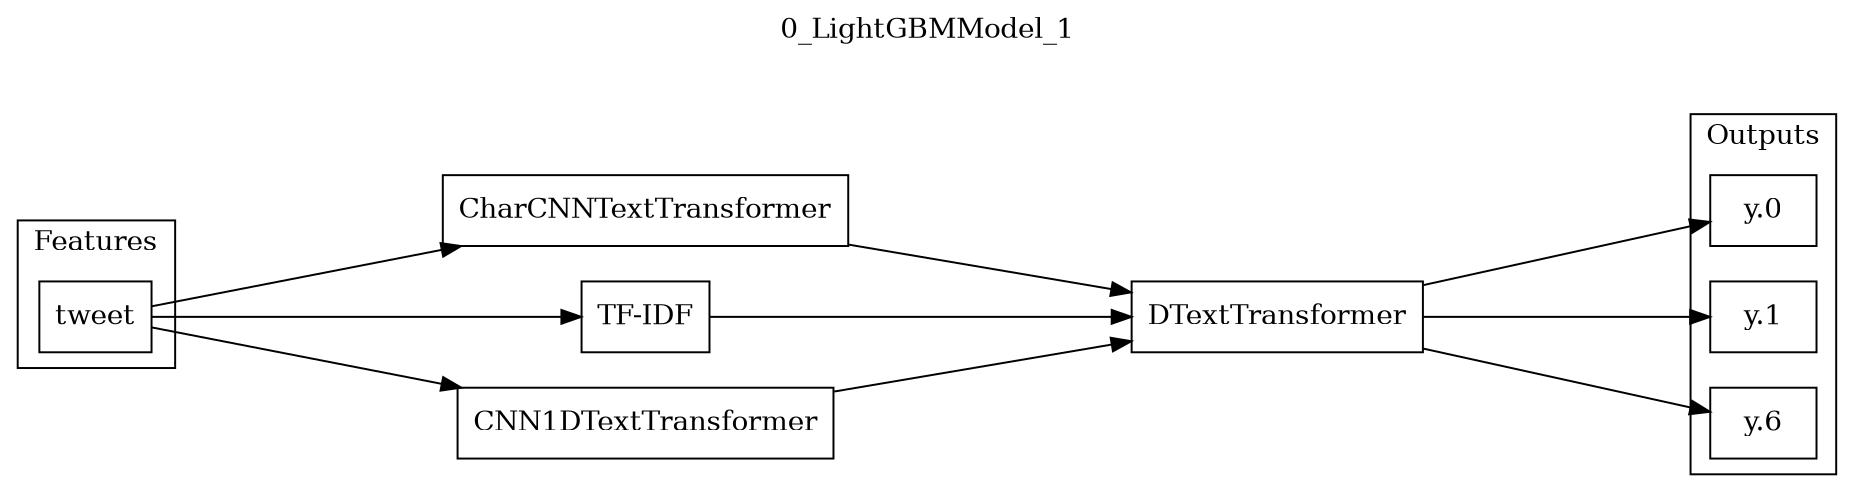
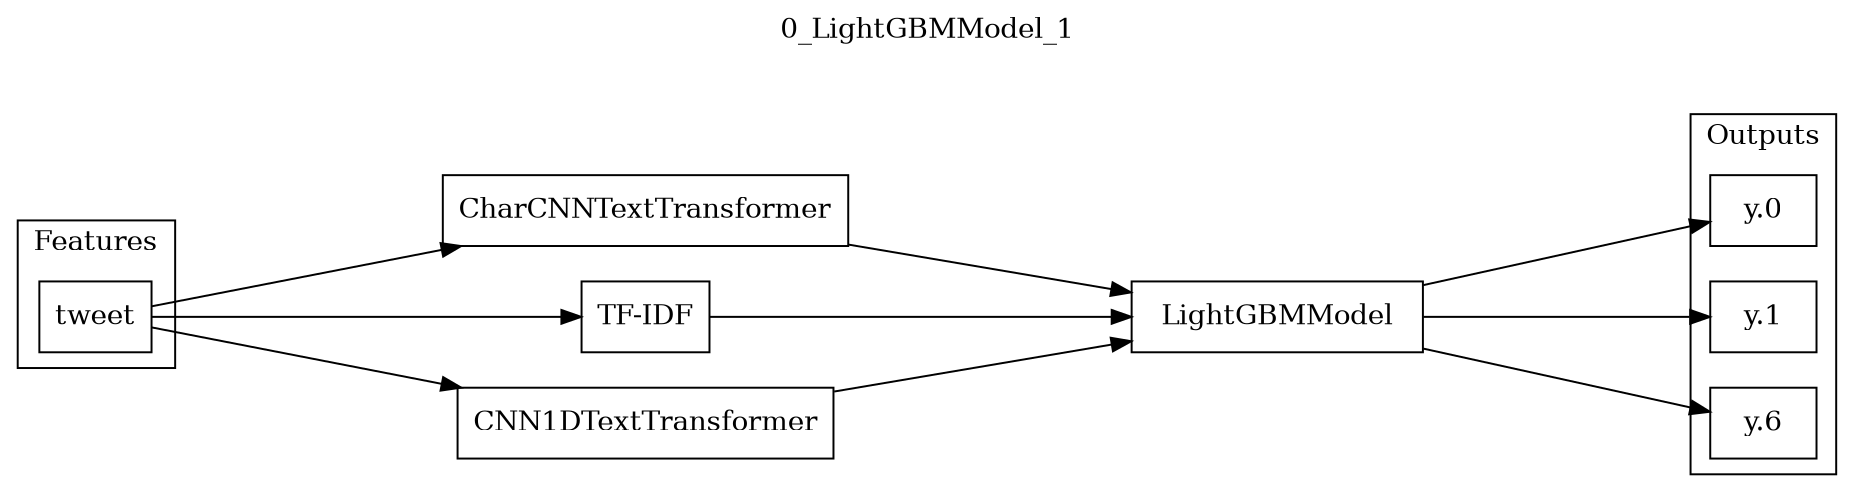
node "DTextTransformer": label "DTextTransformer" -> "LightGBMModel"
